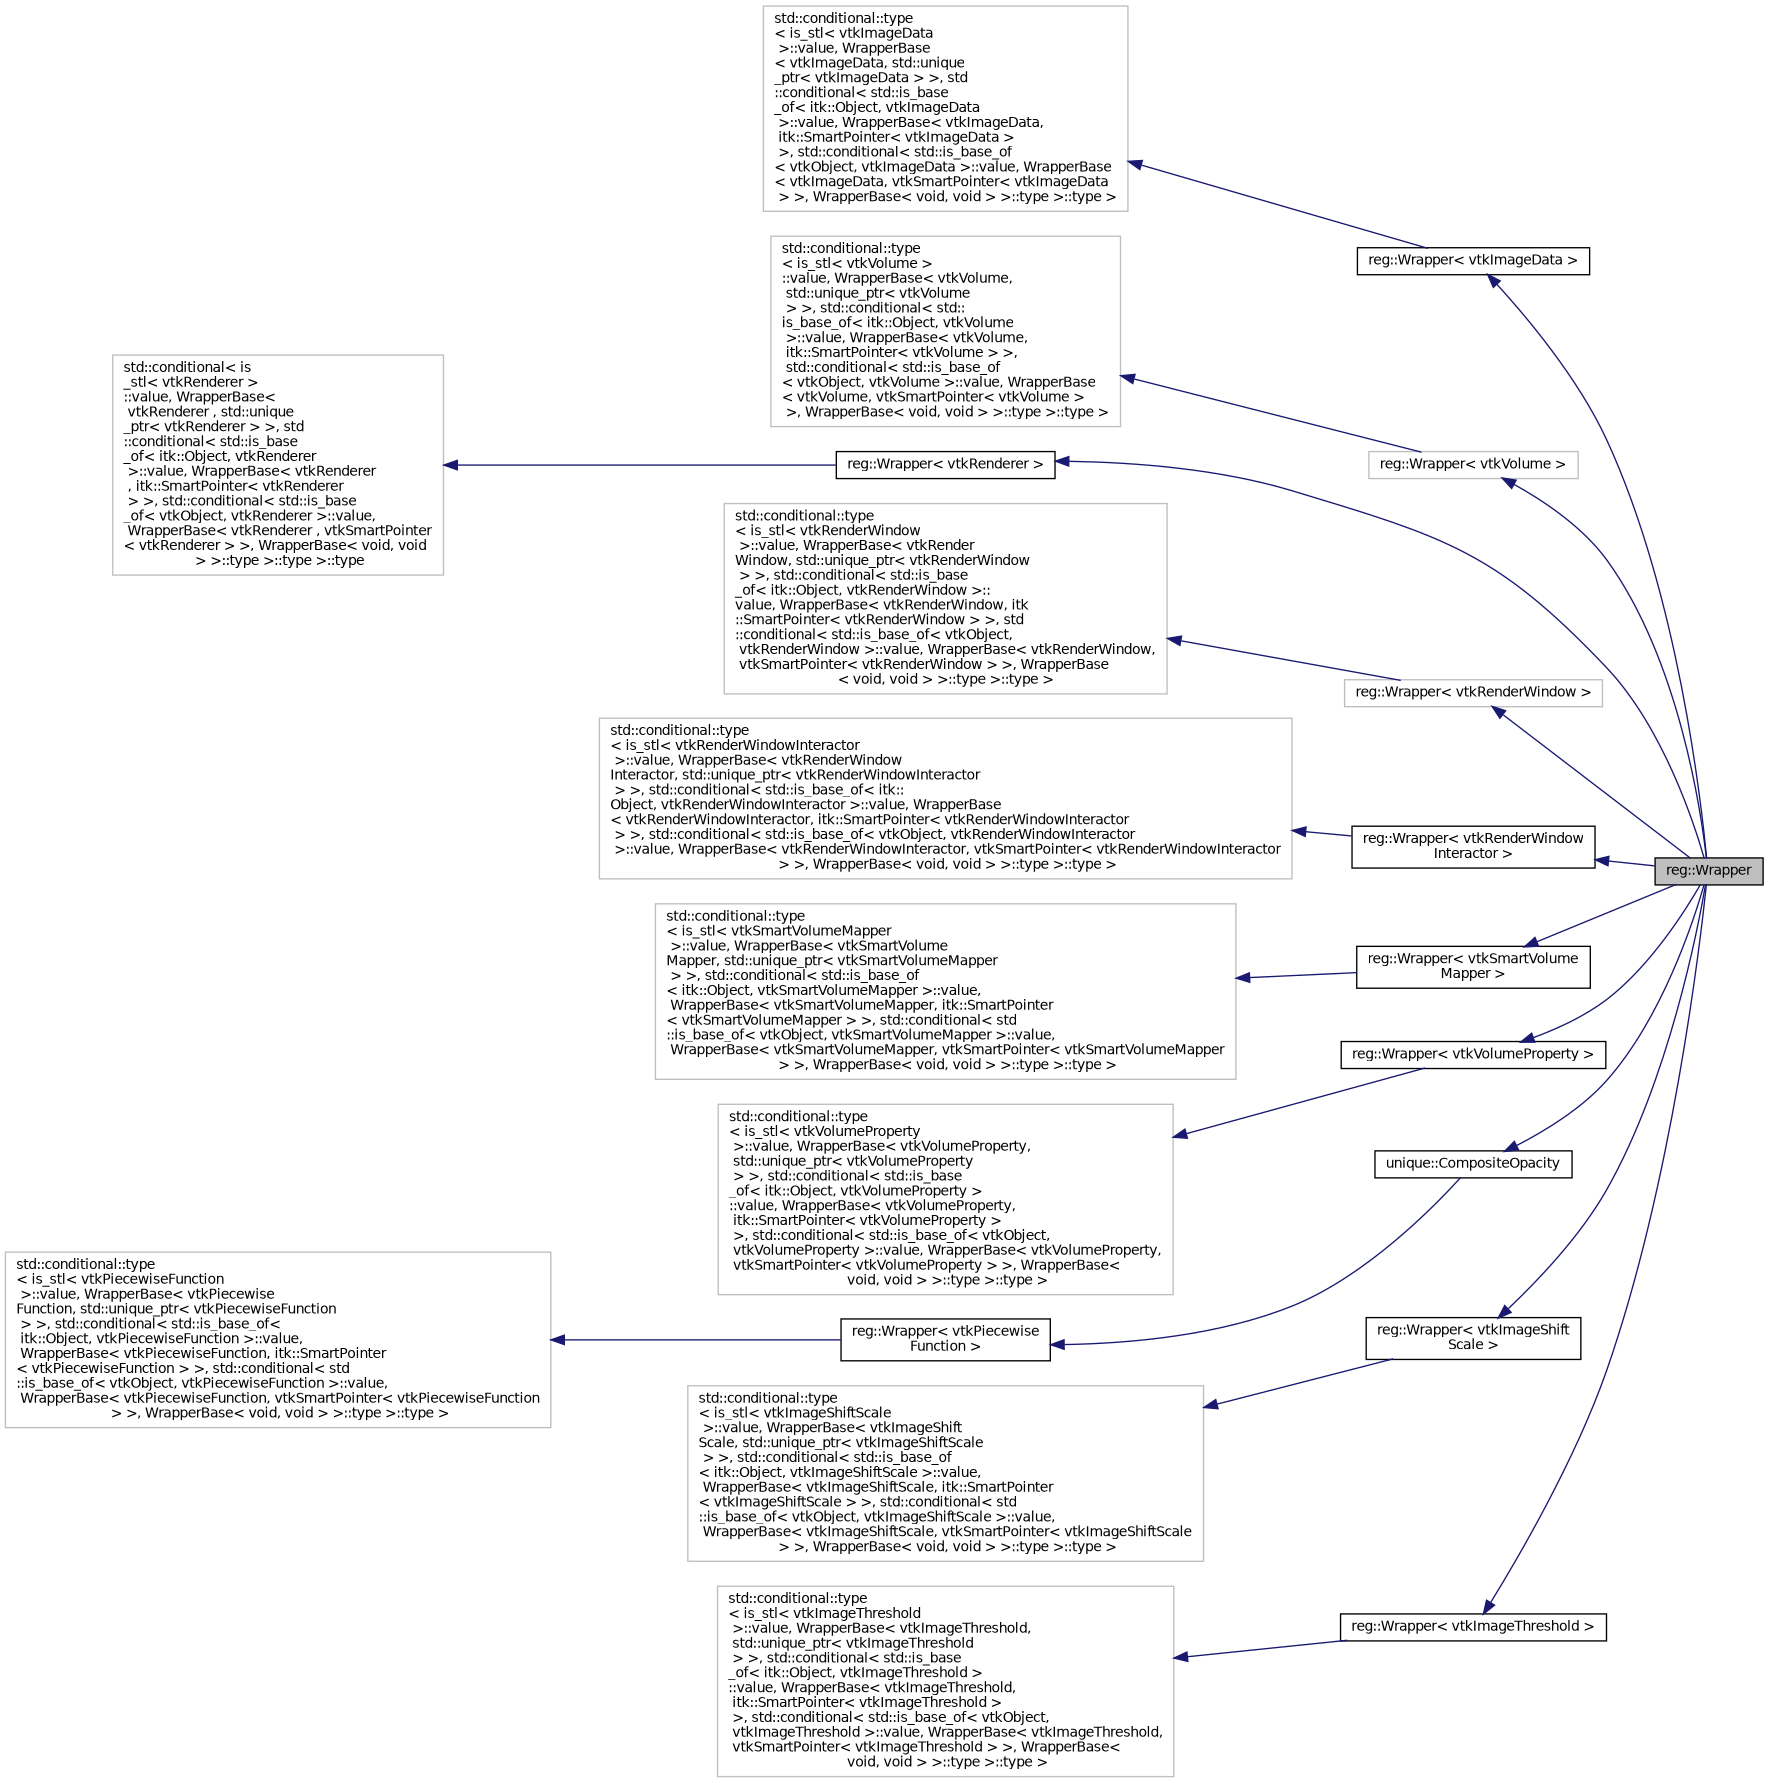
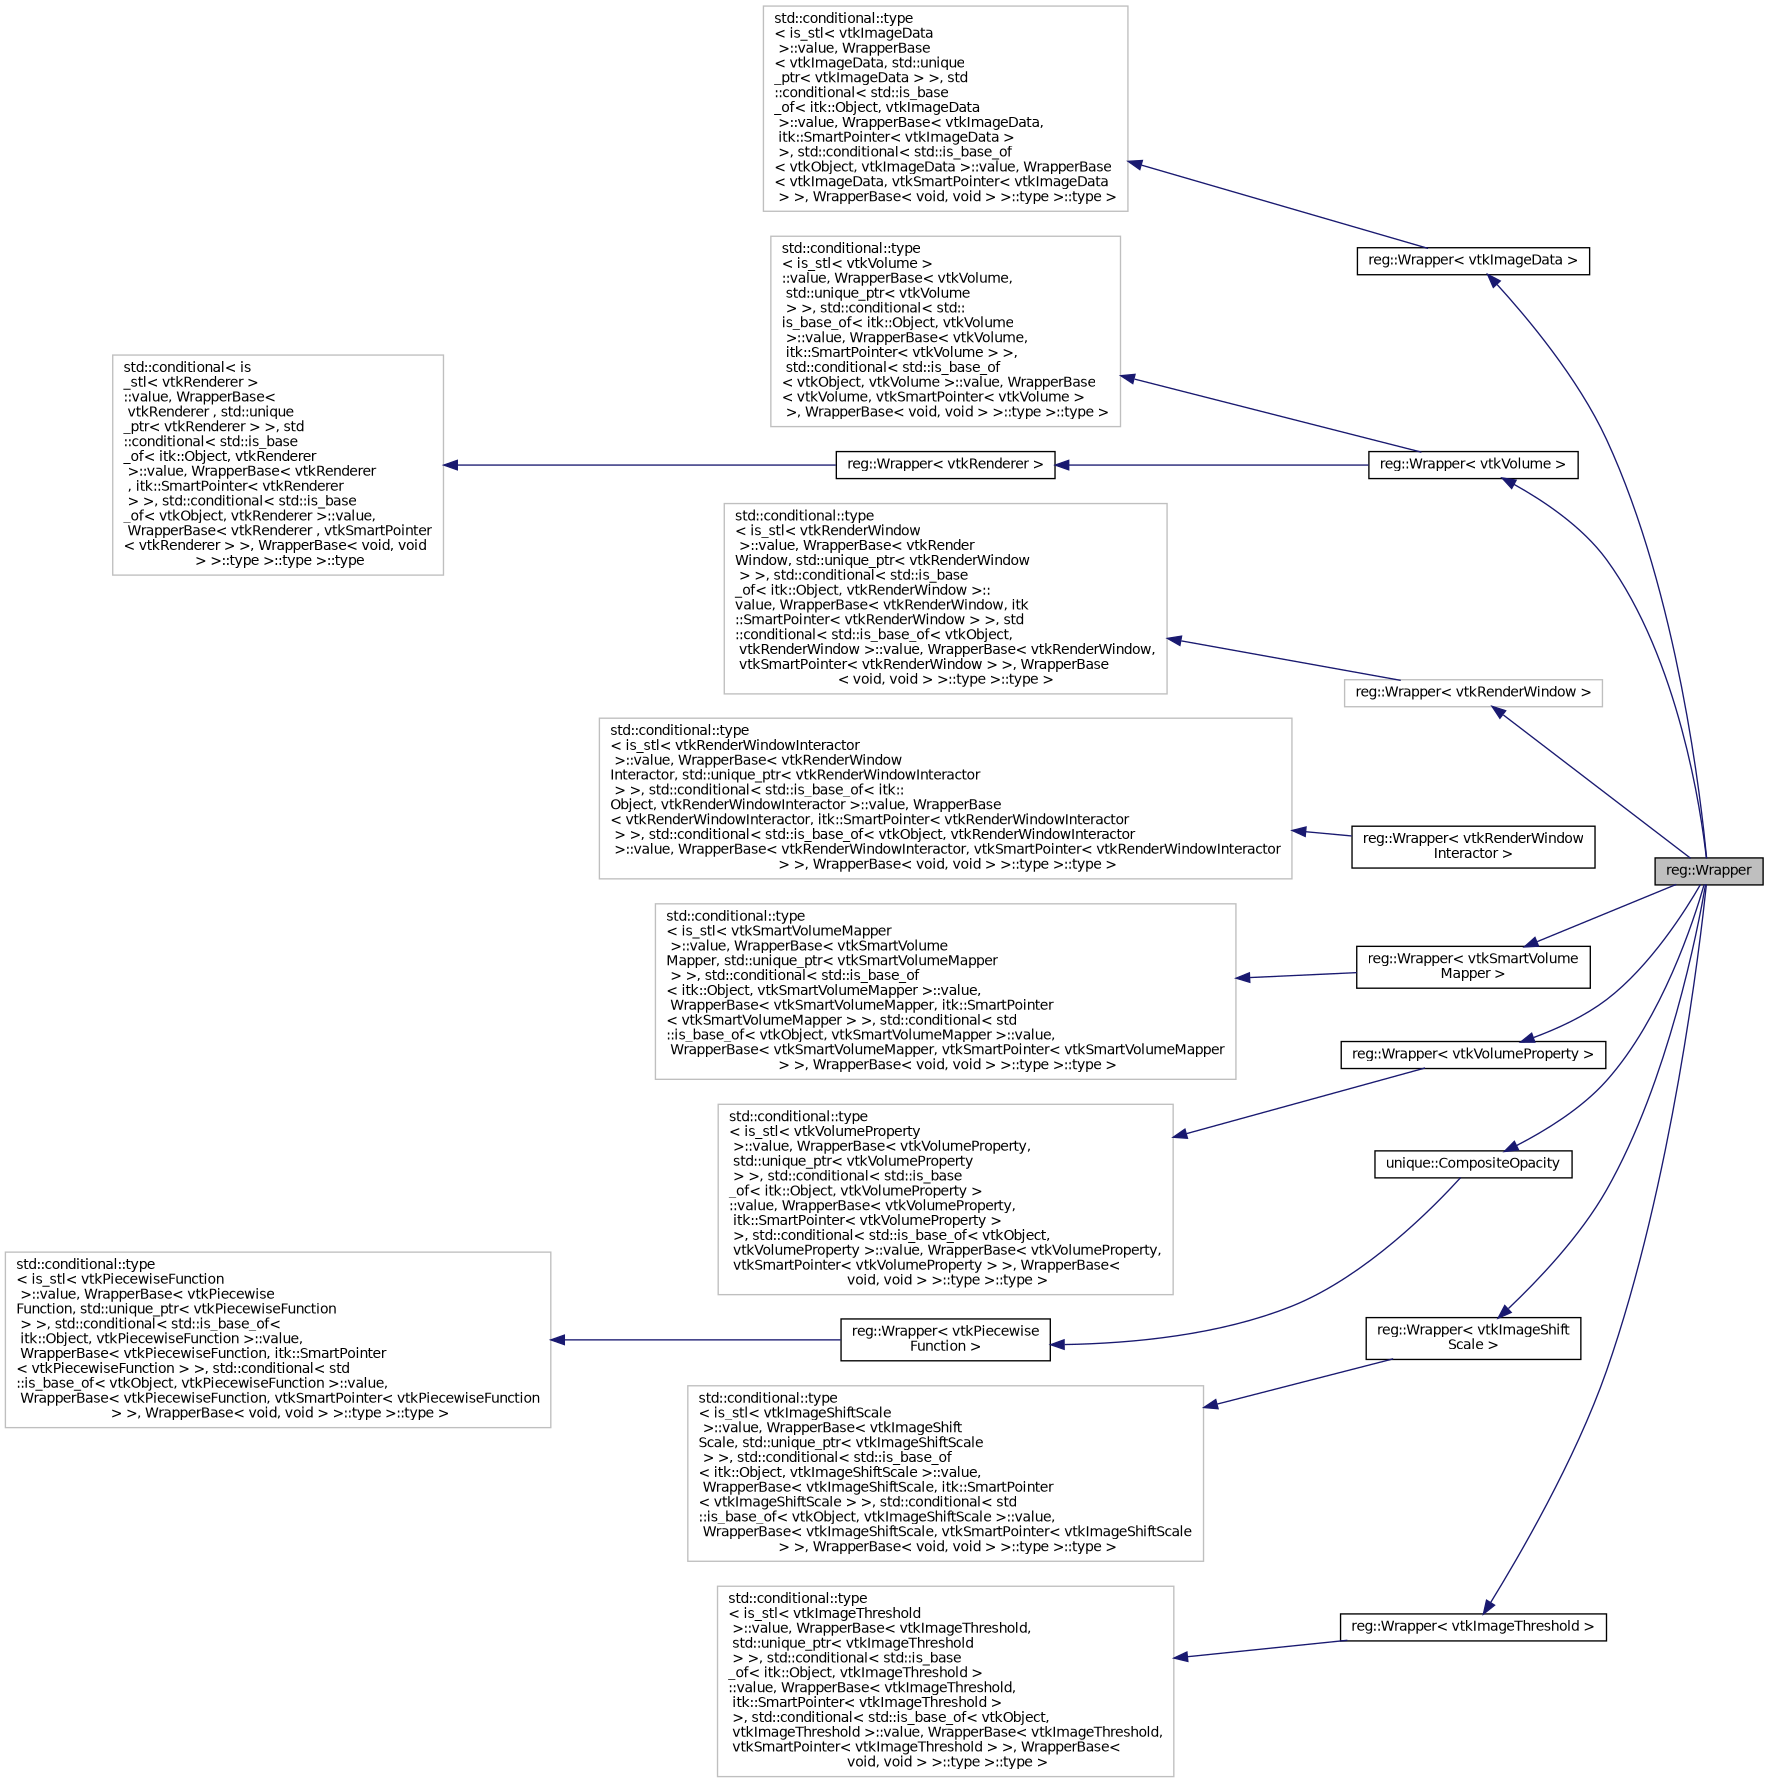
node "reg::Wrapper< vtkVolume >": color grey75 -> black
edge "reg::Wrapper" -> "reg::Wrapper< vtkRenderer >": now "reg::Wrapper< vtkVolume >" -> "reg::Wrapper< vtkRenderer >"
edge "reg::Wrapper" -> "reg::Wrapper< vtkRenderWindow Interactor >": removed
